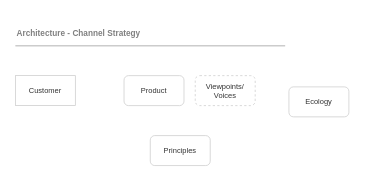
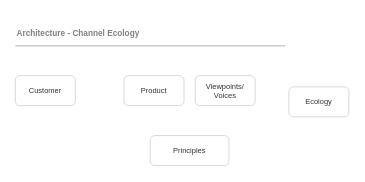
node "Architecture - Channel Strategy": label "Architecture - Channel Strategy" -> "Architecture - Channel Ecology"
node "Customer": shape rectangle -> rounded rectangle
node "Viewpoints/ Voices": style dashed -> solid
node "Principles": size 60x30 -> 79x30
